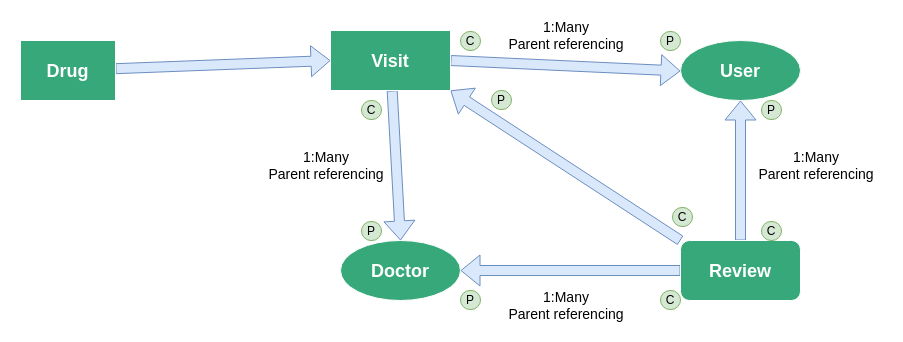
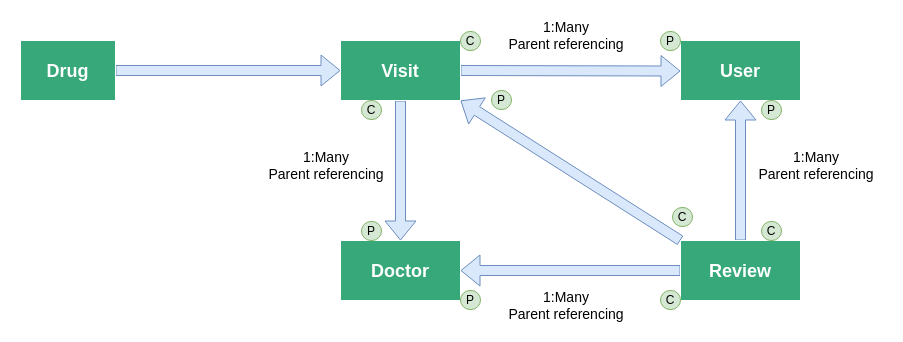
node "Visit": moved (391, 61) -> (401, 71)
node "User": shape ellipse -> rectangle
node "Doctor": shape ellipse -> rectangle
node "Review": shape rounded rectangle -> rectangle
